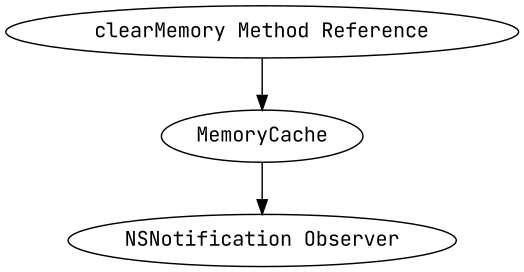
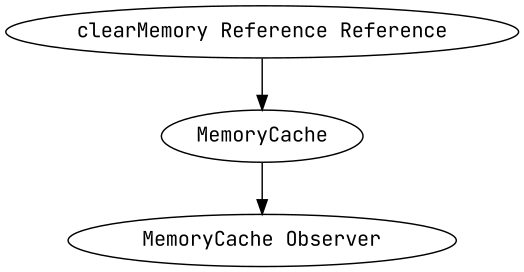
node "clearMemory Method Reference": label "clearMemory Method Reference" -> "clearMemory Reference Reference"
node "NSNotification Observer": label "NSNotification Observer" -> "MemoryCache Observer"
